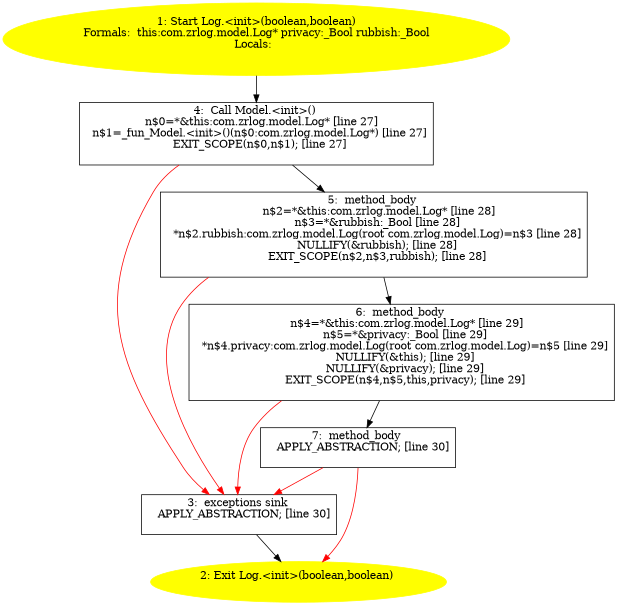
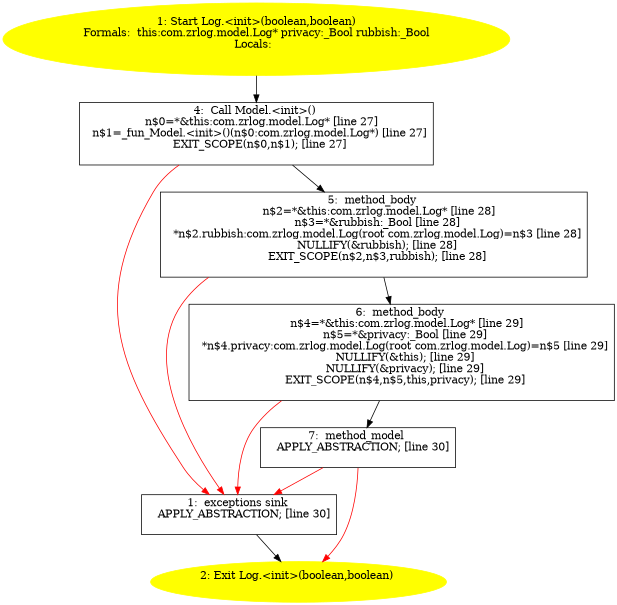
node "7:  method_body APPLY_ABSTRACTION; [line 30]": label "7:  method_body APPLY_ABSTRACTION; [line 30]" -> "7:  method_model APPLY_ABSTRACTION; [line 30]"
node "3:  exceptions sink APPLY_ABSTRACTION; [line 30]": label "3:  exceptions sink APPLY_ABSTRACTION; [line 30]" -> "1:  exceptions sink APPLY_ABSTRACTION; [line 30]"
